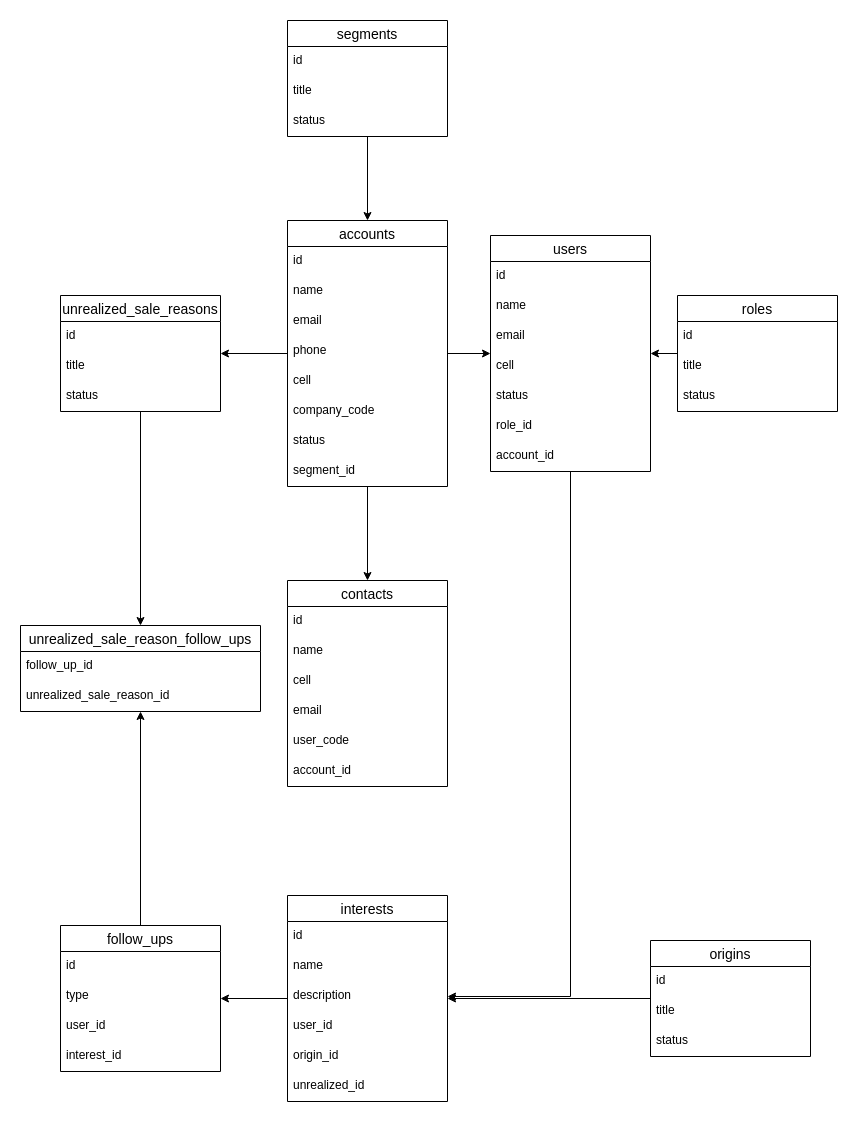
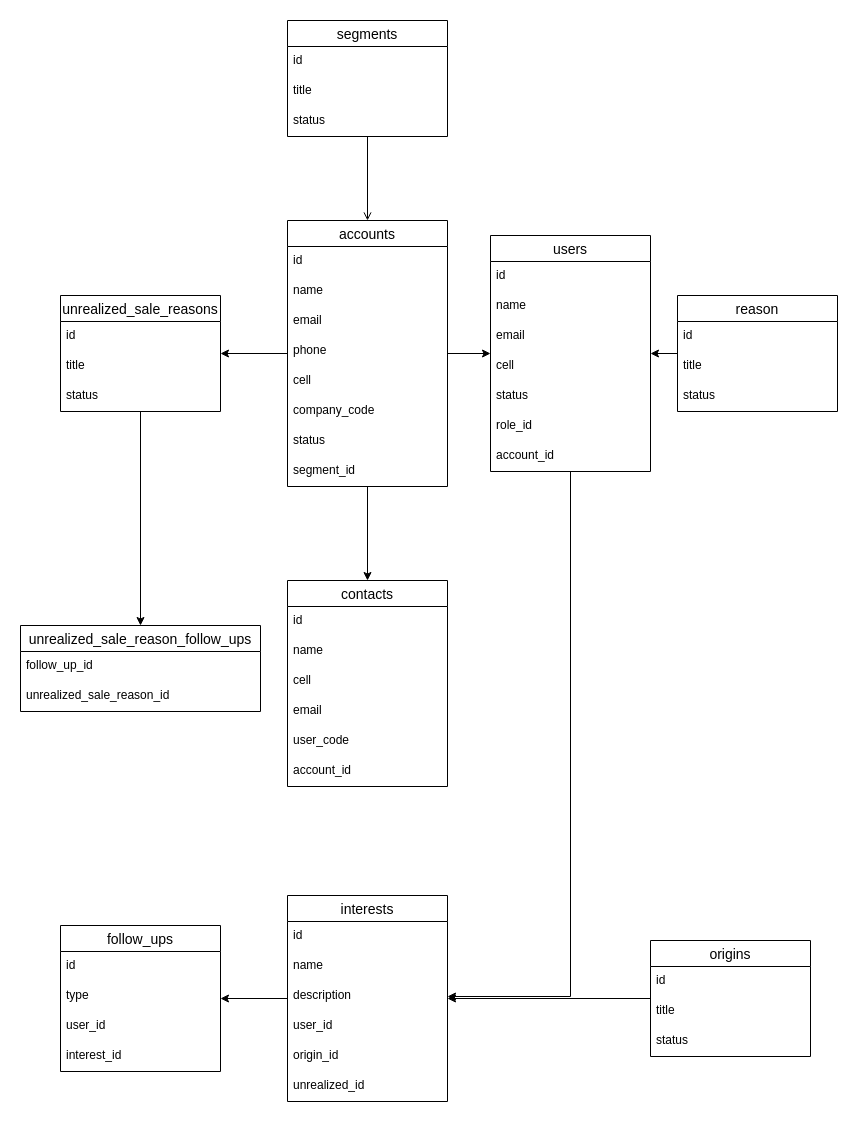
edge "segments" -> "accounts": arrowhead classic -> open
node "roles": label "roles" -> "reason"
edge "follow_ups" -> "unrealized_sale_reason_follow_ups": removed
